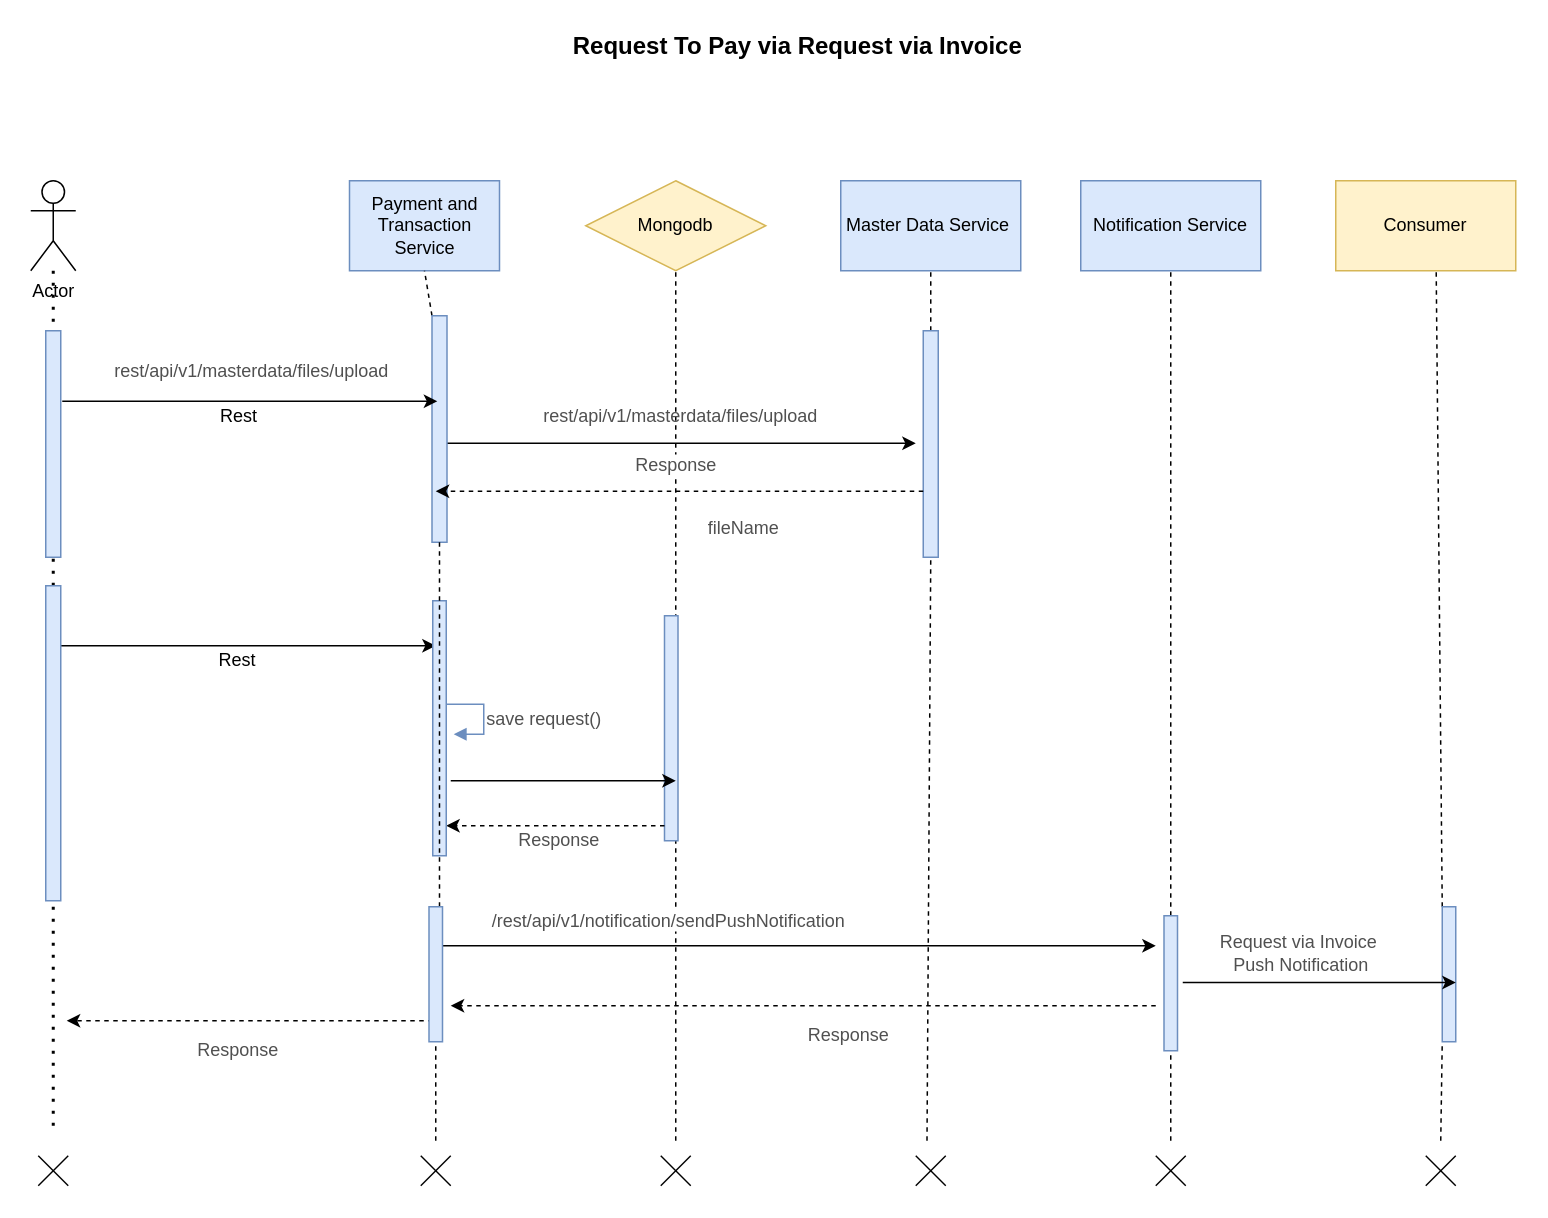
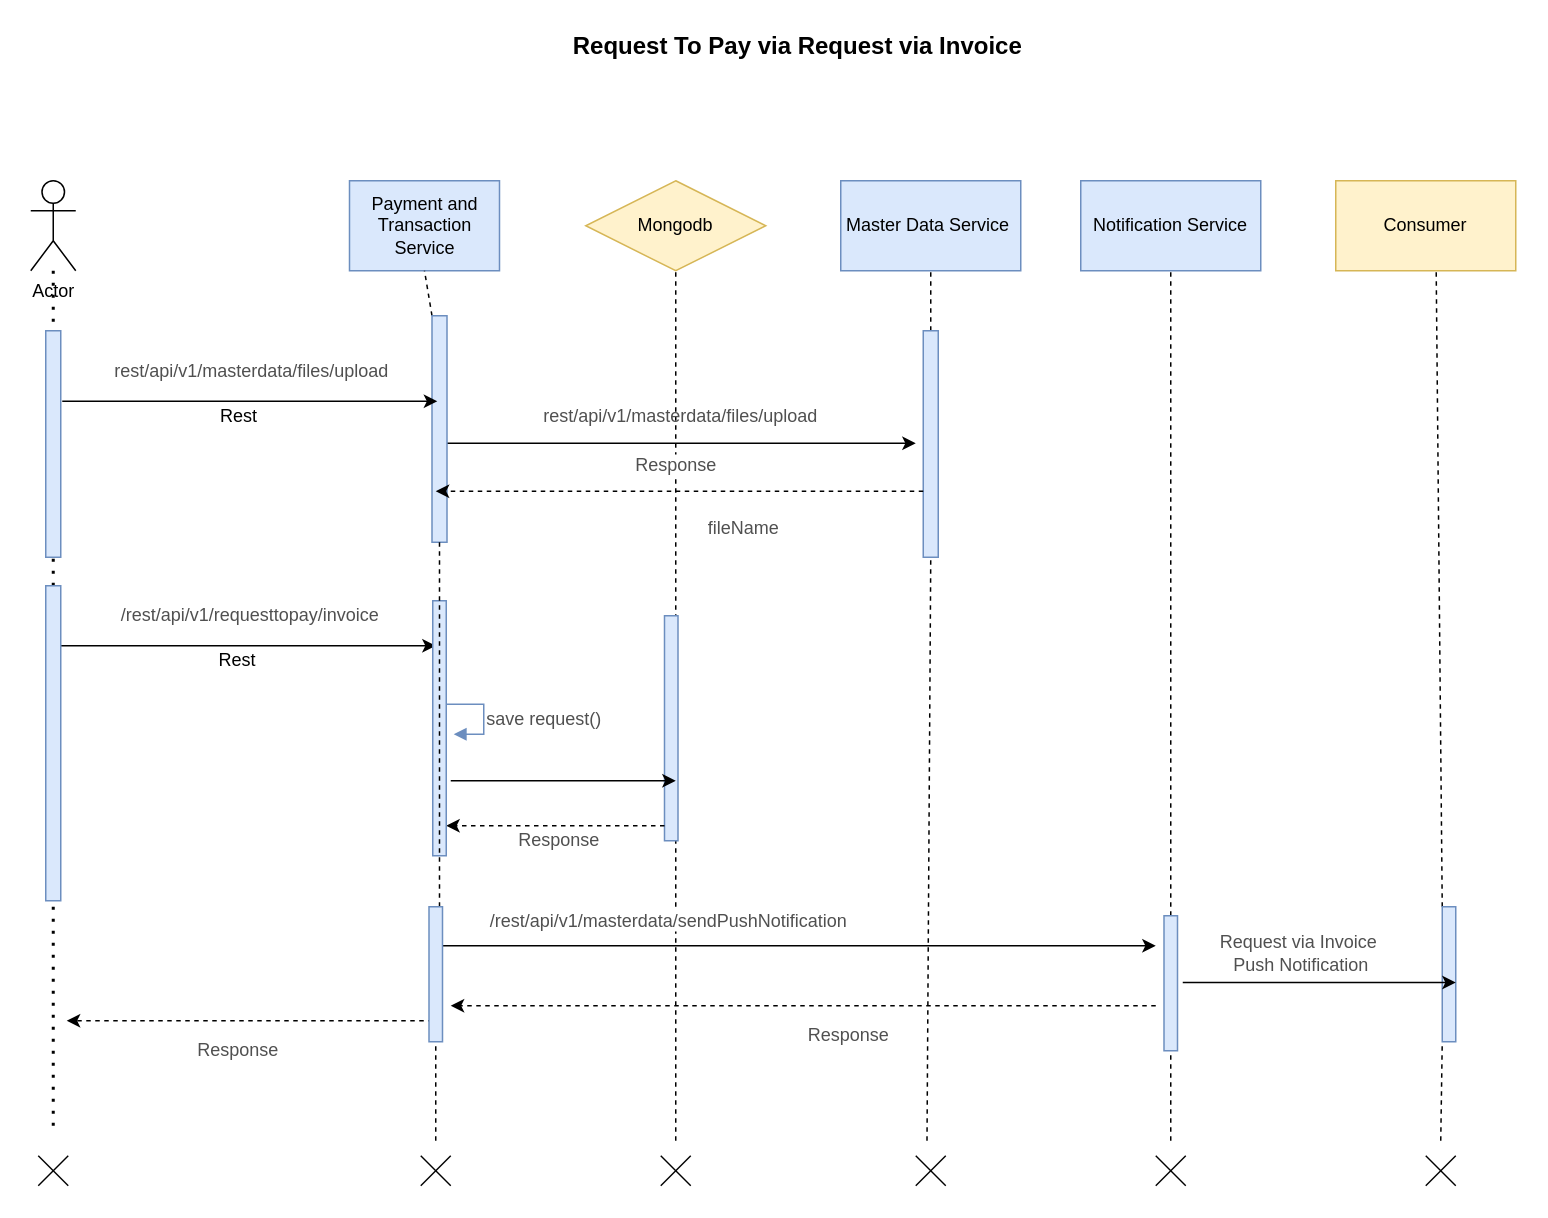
node "/rest/api/v1/requesttopay/invoice": added
node "/rest/api/v1/notification/sendPushNotification": label "/rest/api/v1/notification/sendPushNotification" -> "/rest/api/v1/masterdata/sendPushNotification"
